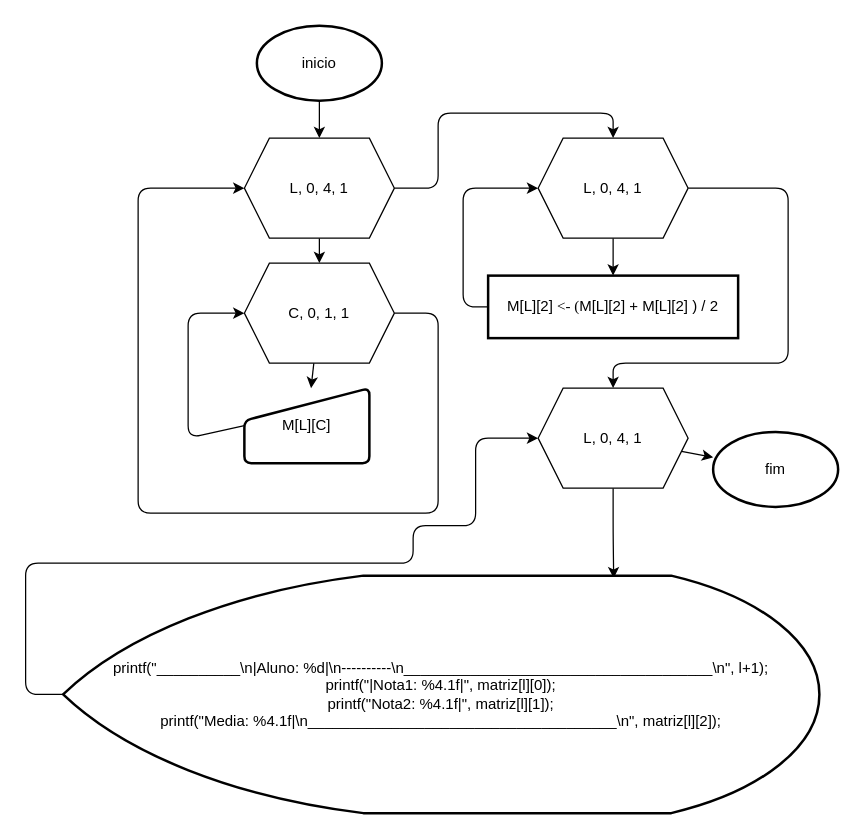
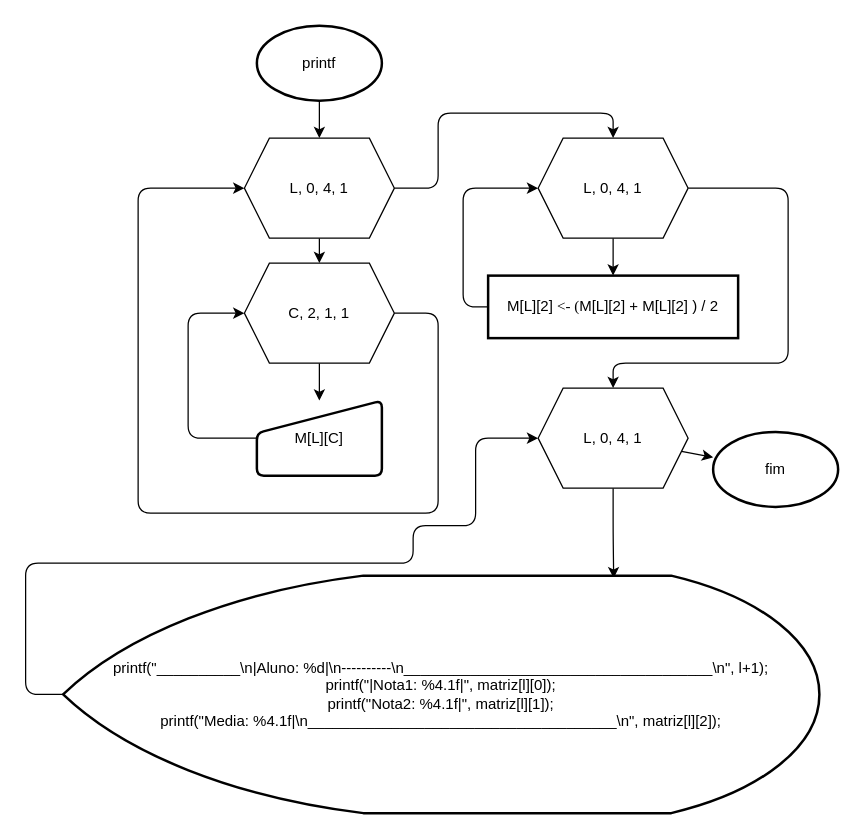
node "inicio": label "inicio" -> "printf"
node "C, 0, 1, 1": label "C, 0, 1, 1" -> "C, 2, 1, 1"
node "M[L][C]": moved (307, 426) -> (319, 438)
